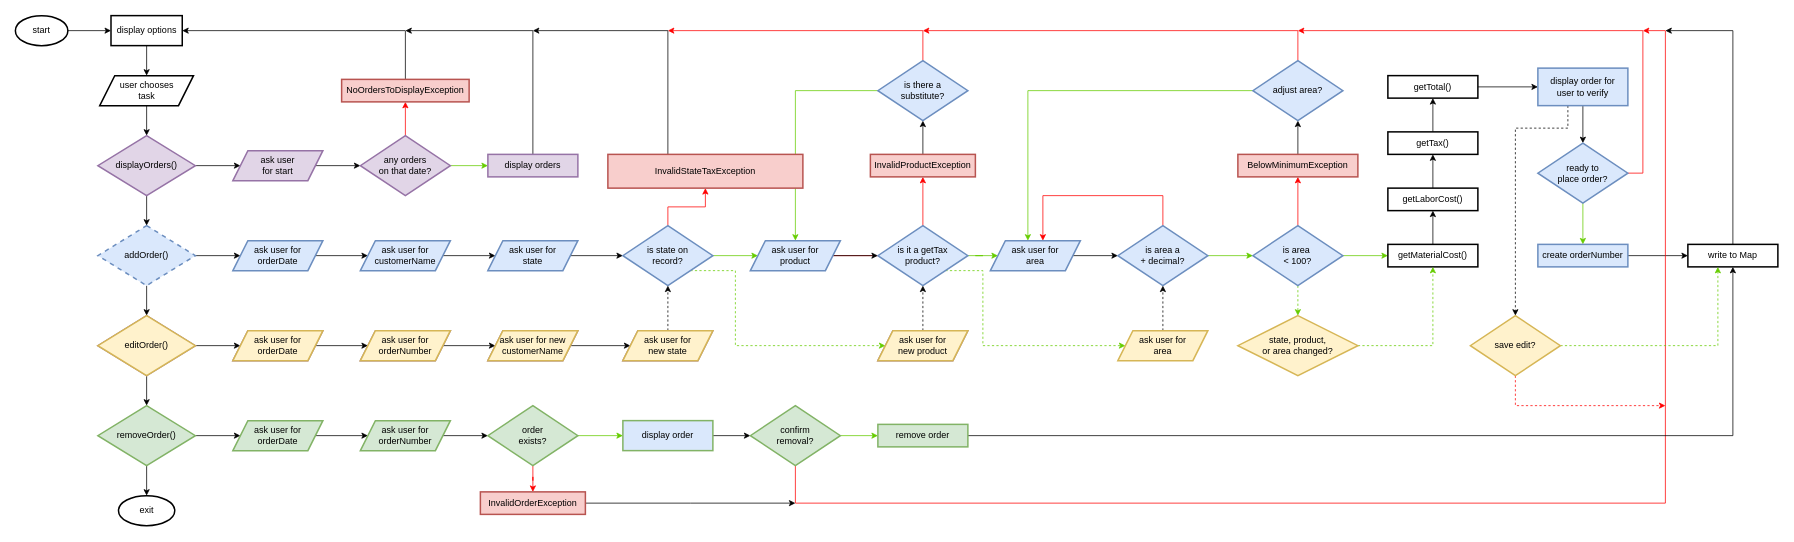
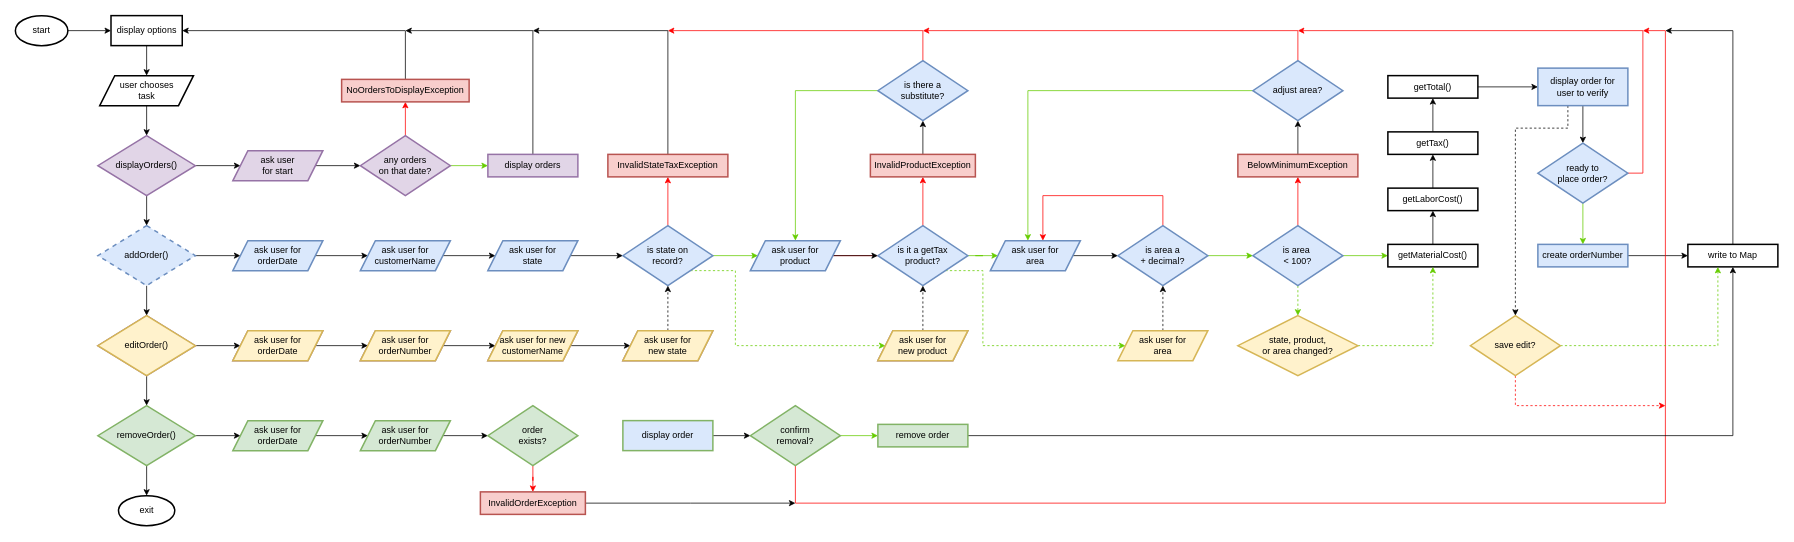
node "InvalidStateTaxException": size 195x34 -> 120x23
edge "order exists?" -> "display order": removed
